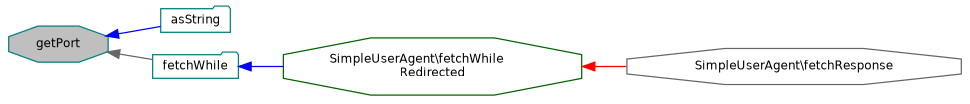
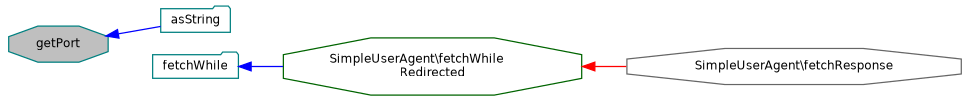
edge "fetchWhile" -> "getPort": removed
